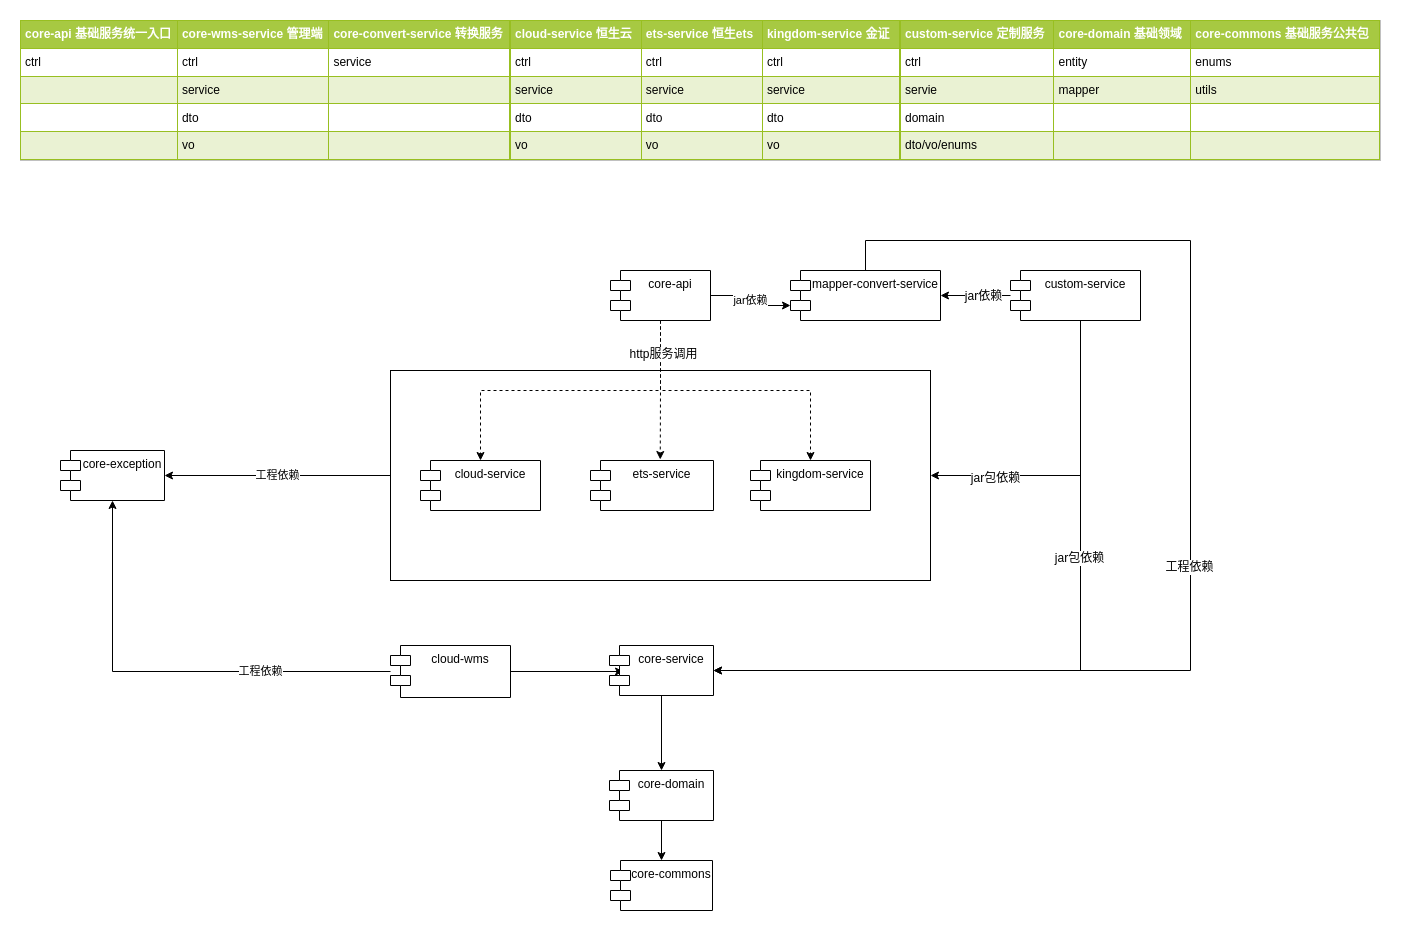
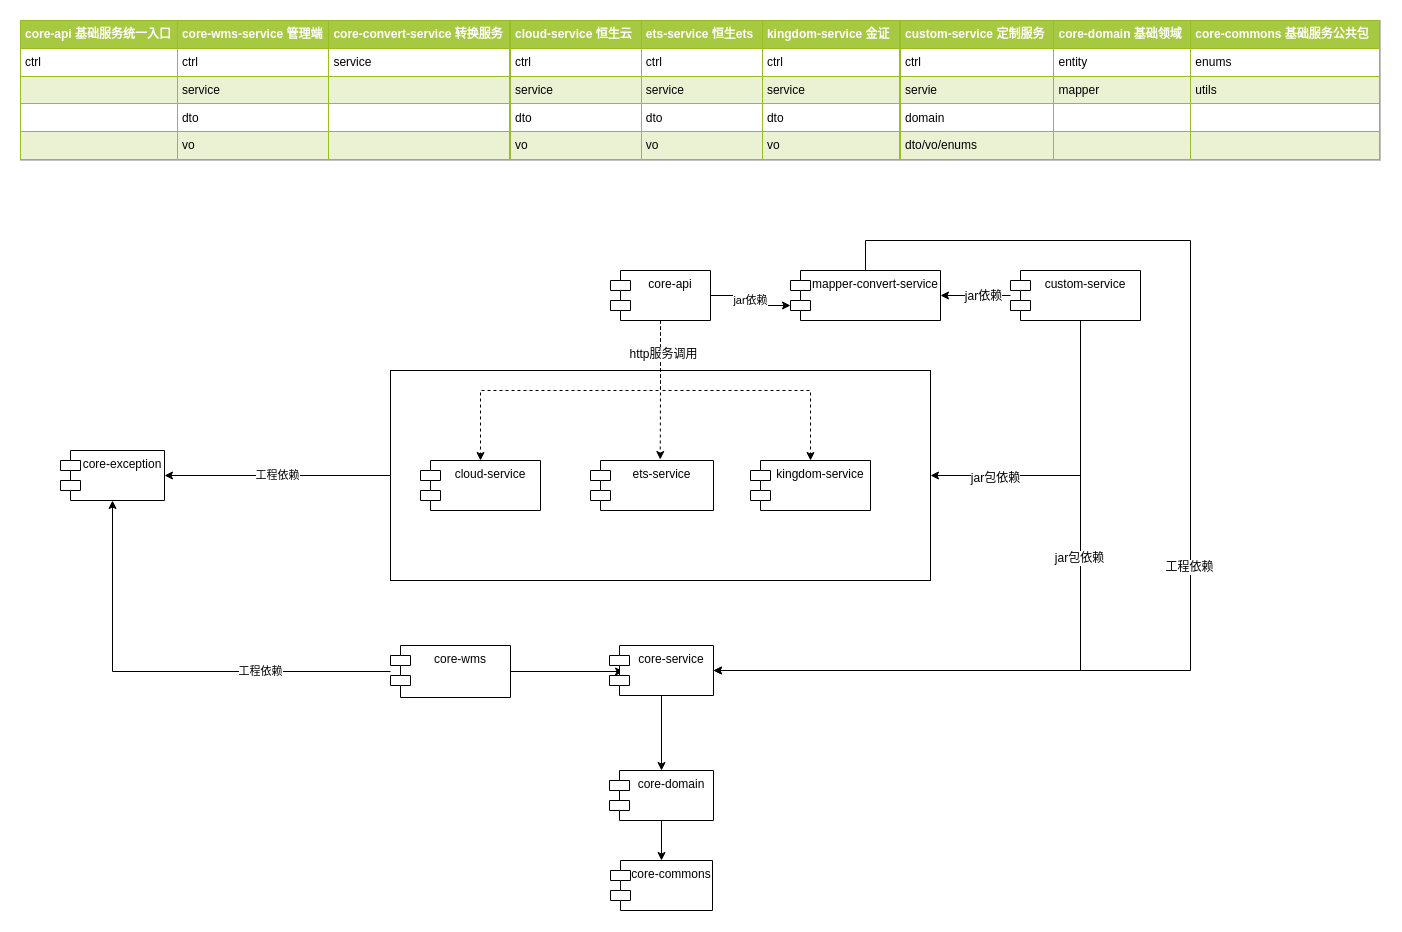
node "cloud-wms": label "cloud-wms" -> "core-wms"
